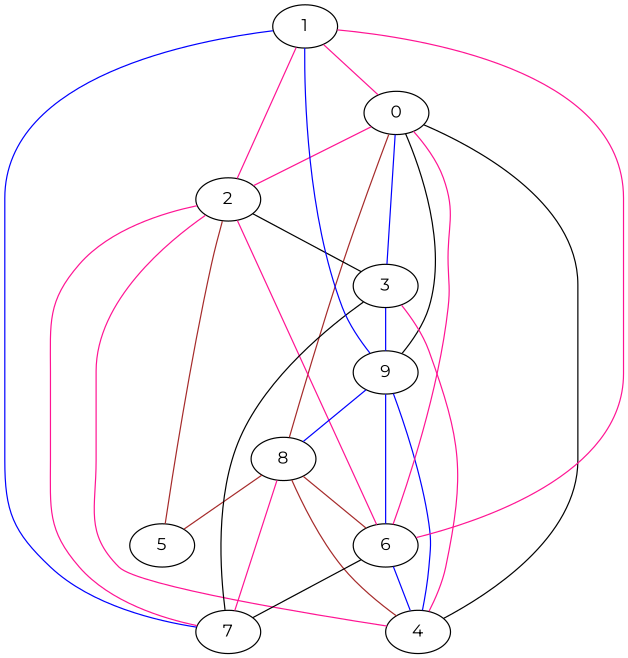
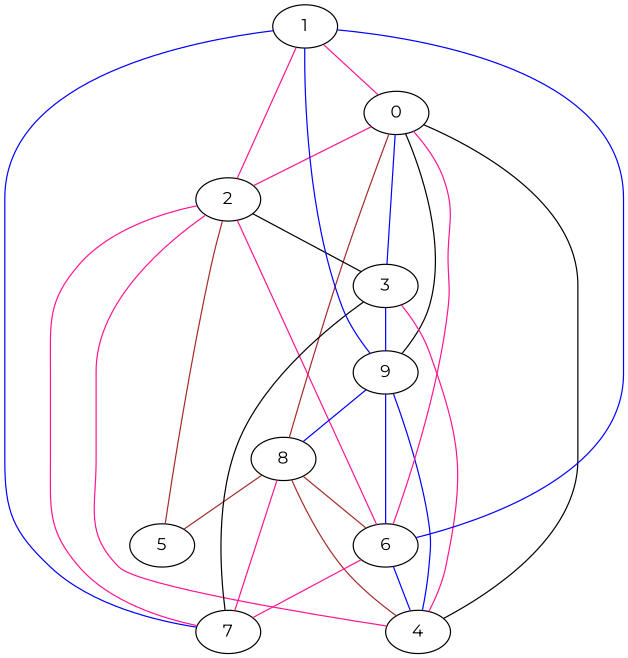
edge "1" -- "6": color deeppink -> blue
edge "6" -- "7": color black -> deeppink
